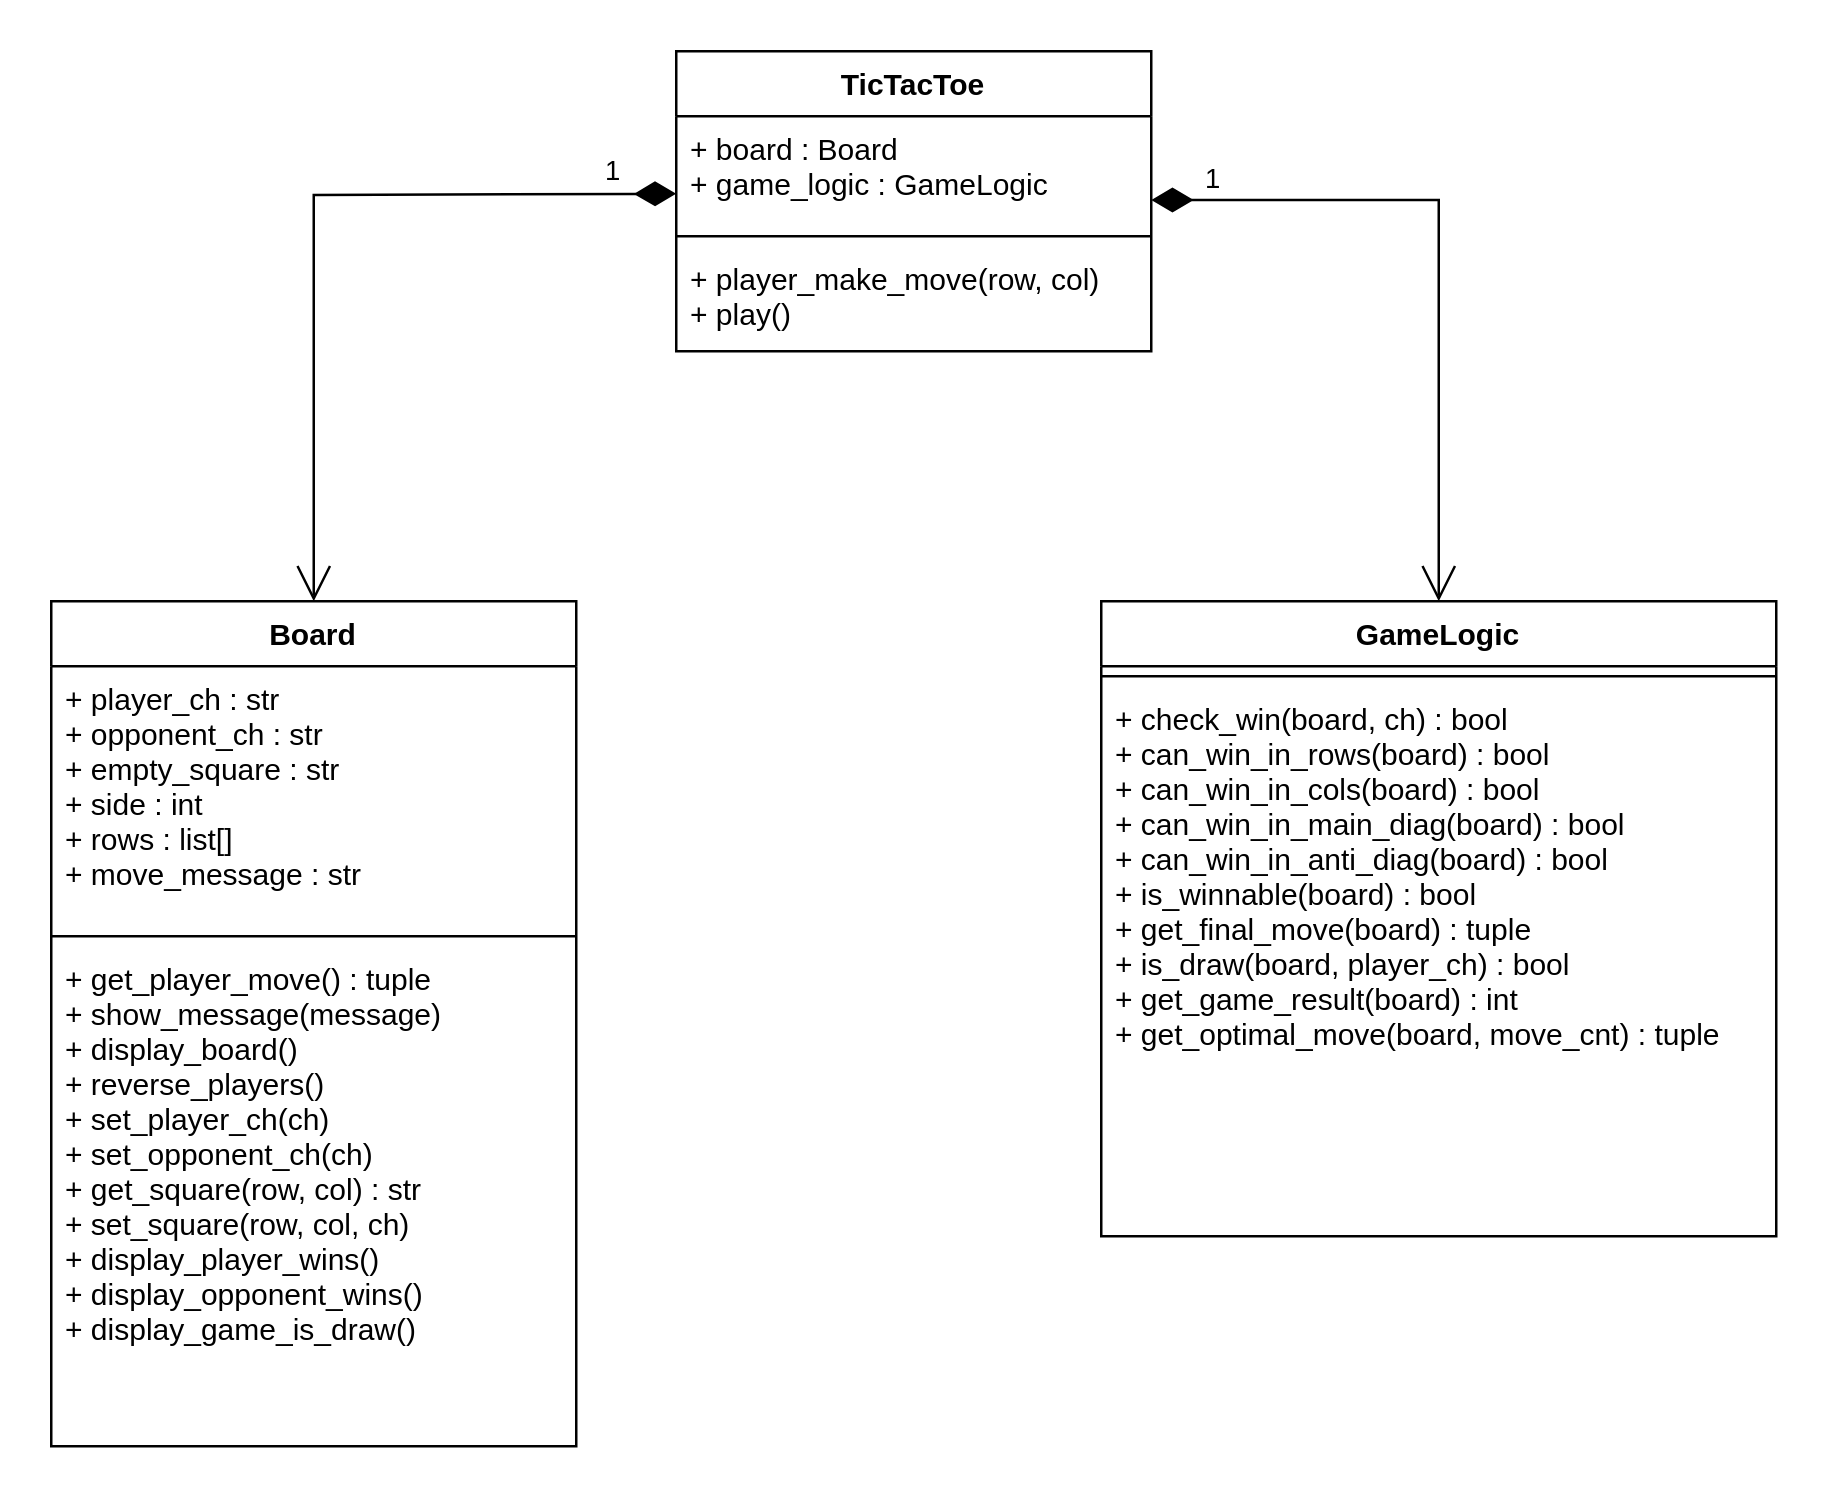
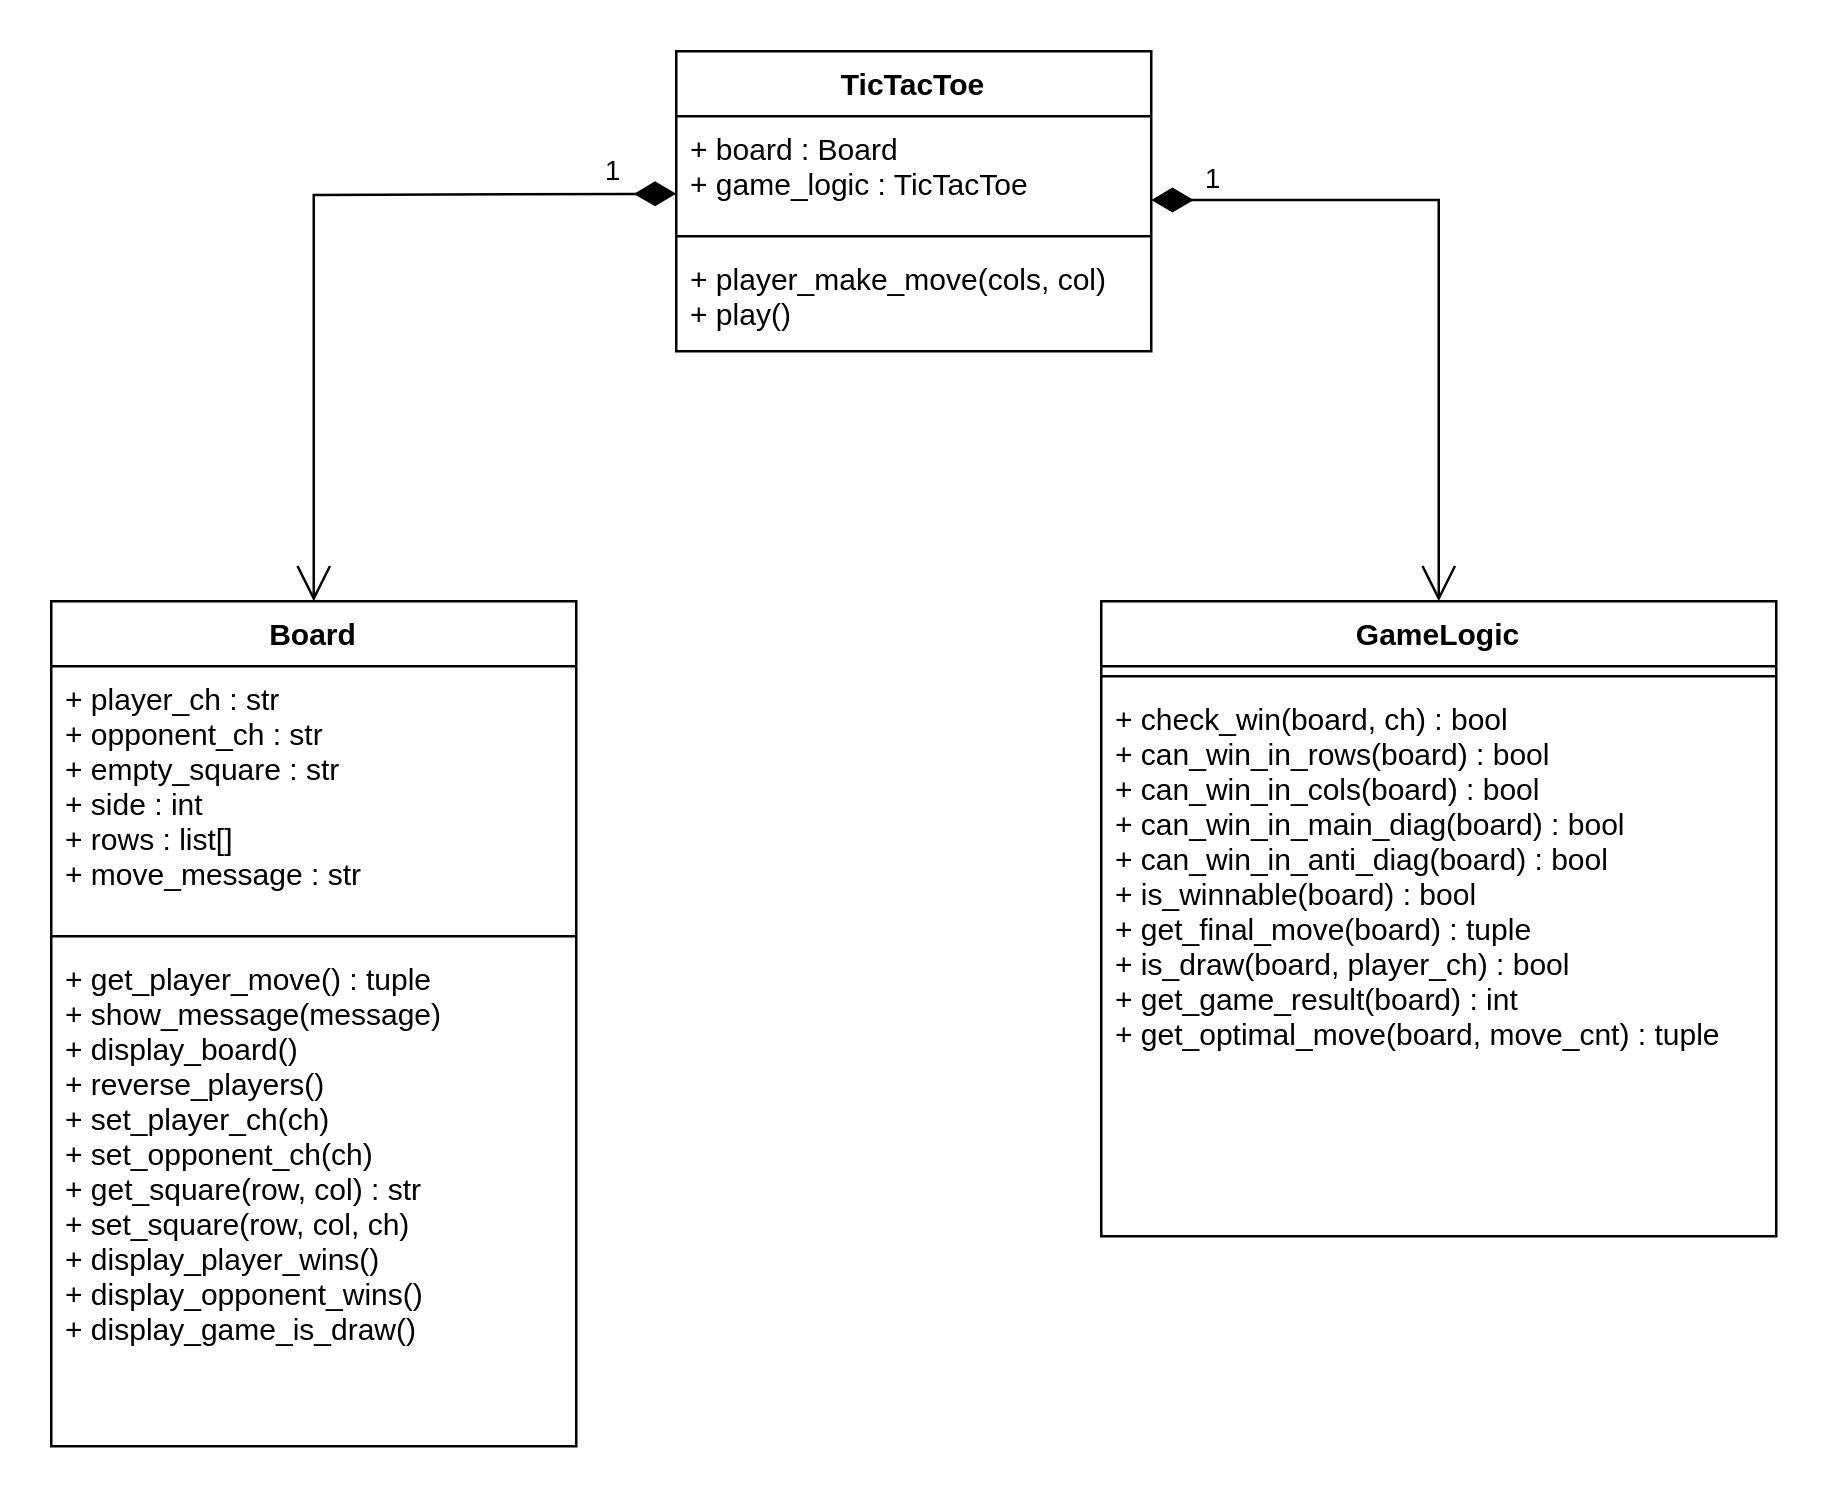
node "+ board : Board + game_logic : GameLogic": label "+ board : Board + game_logic : GameLogic" -> "+ board : Board + game_logic : TicTacToe"
node "+ player_make_move(row, col) + play()": label "+ player_make_move(row, col) + play()" -> "+ player_make_move(cols, col) + play()"
